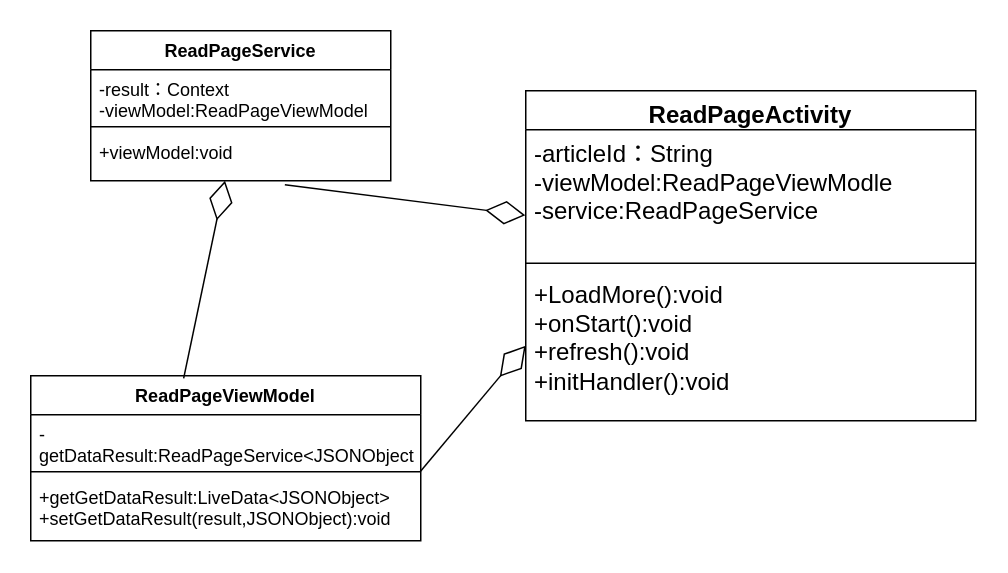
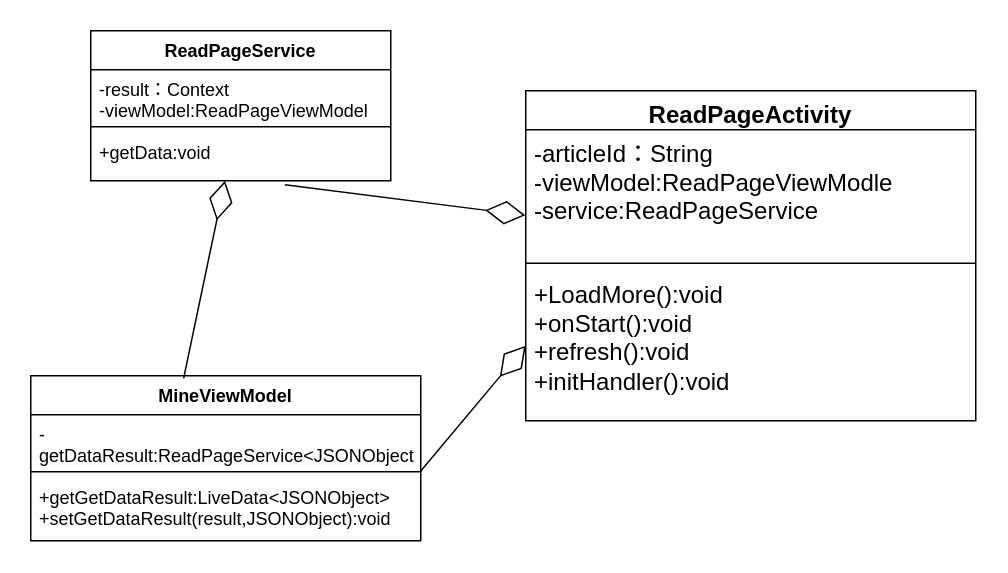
node "+viewModel:void": label "+viewModel:void" -> "+getData:void"
node "ReadPageViewModel": label "ReadPageViewModel" -> "MineViewModel"
